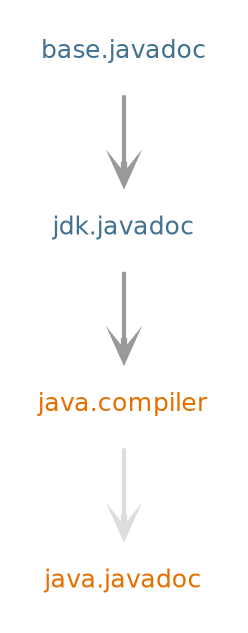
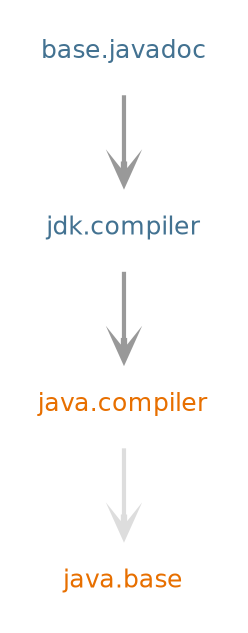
node "jdk.javadoc": label "jdk.javadoc" -> "jdk.compiler"
node "java.javadoc": label "java.javadoc" -> "java.base"
